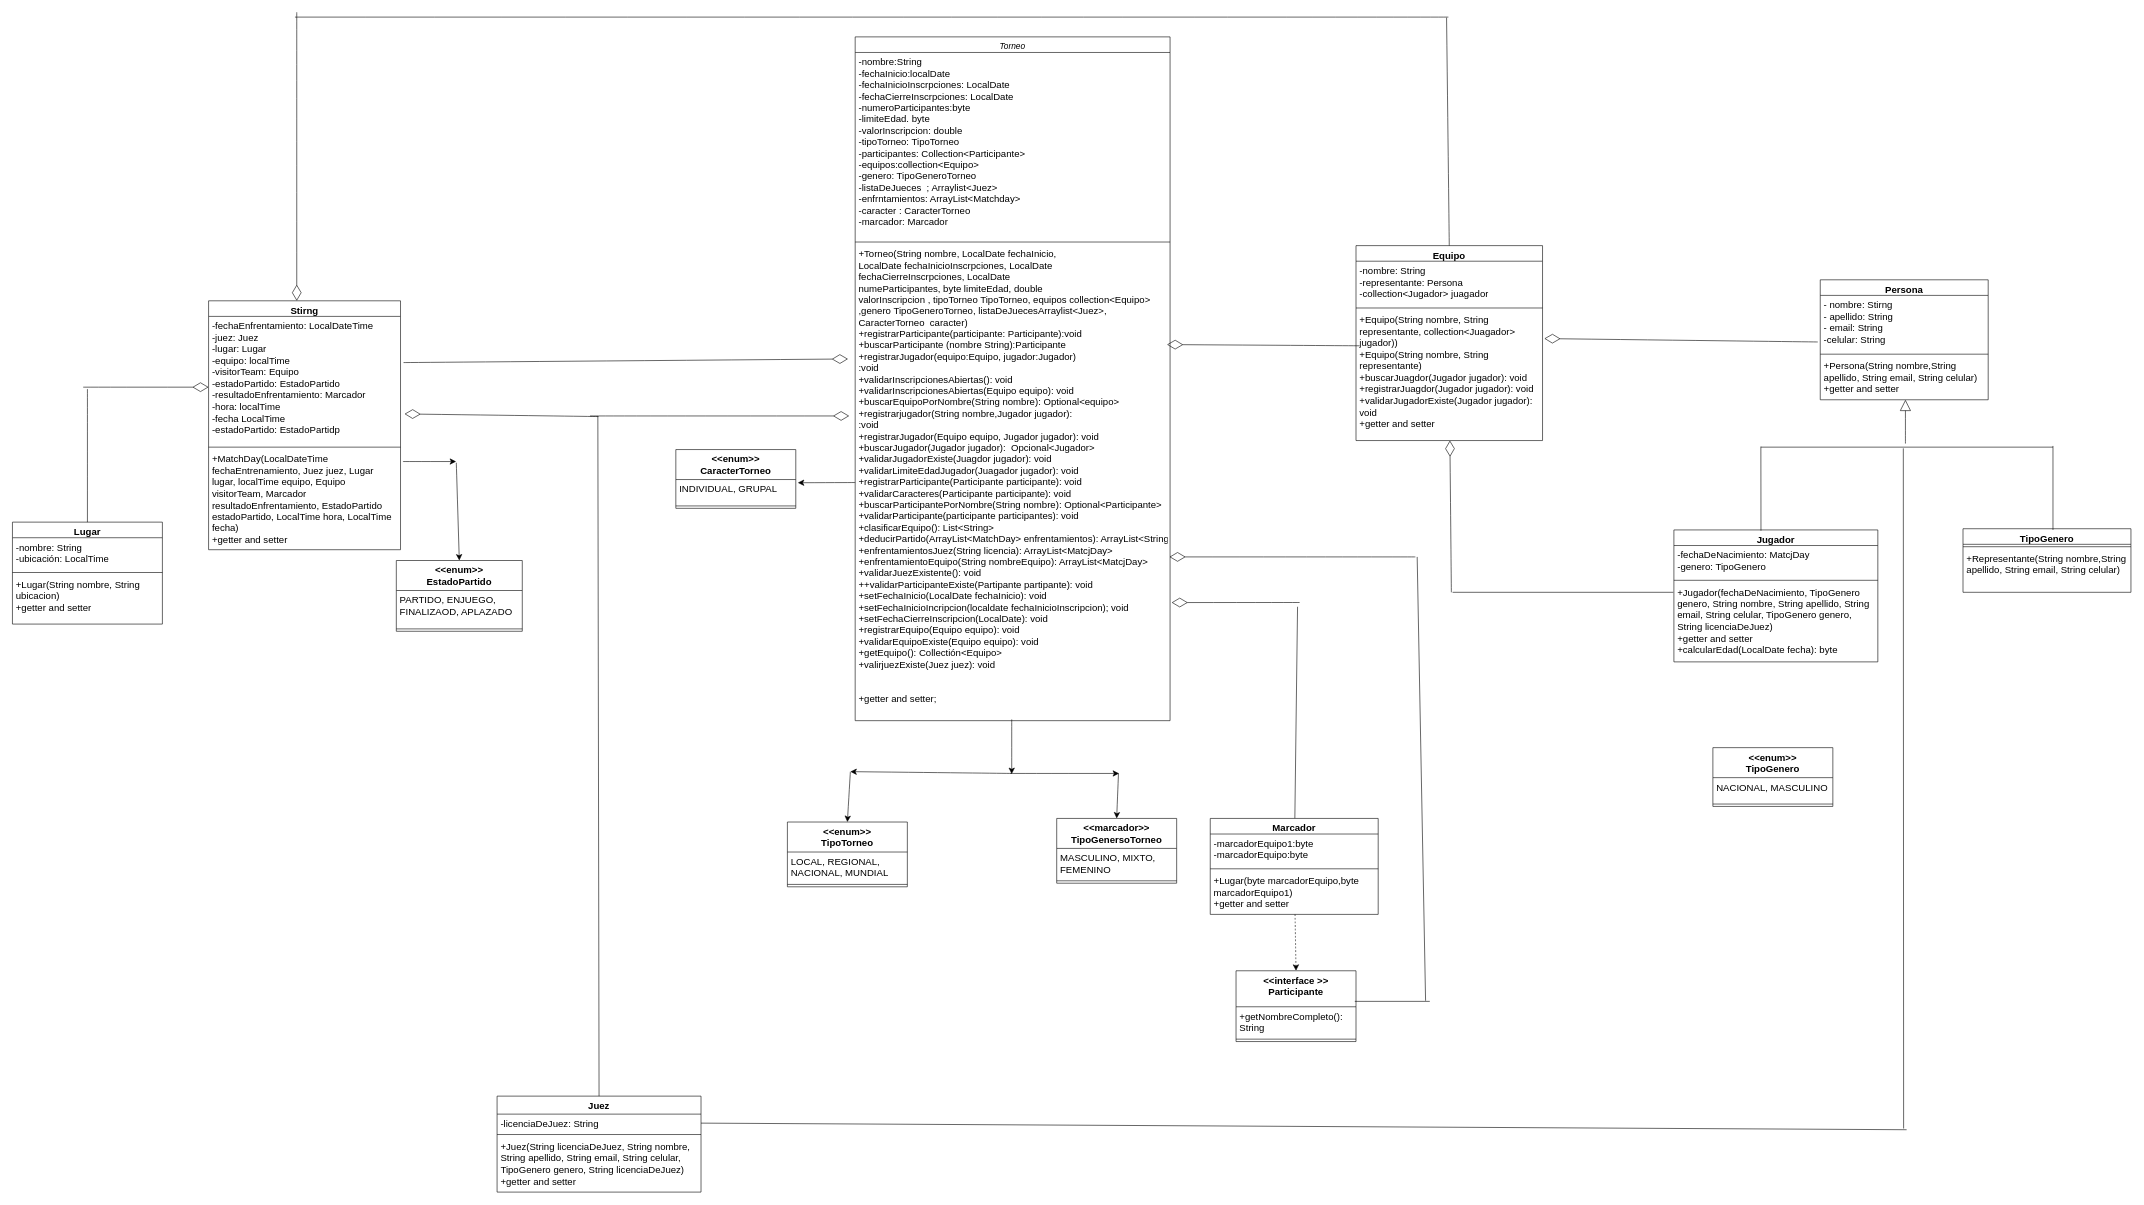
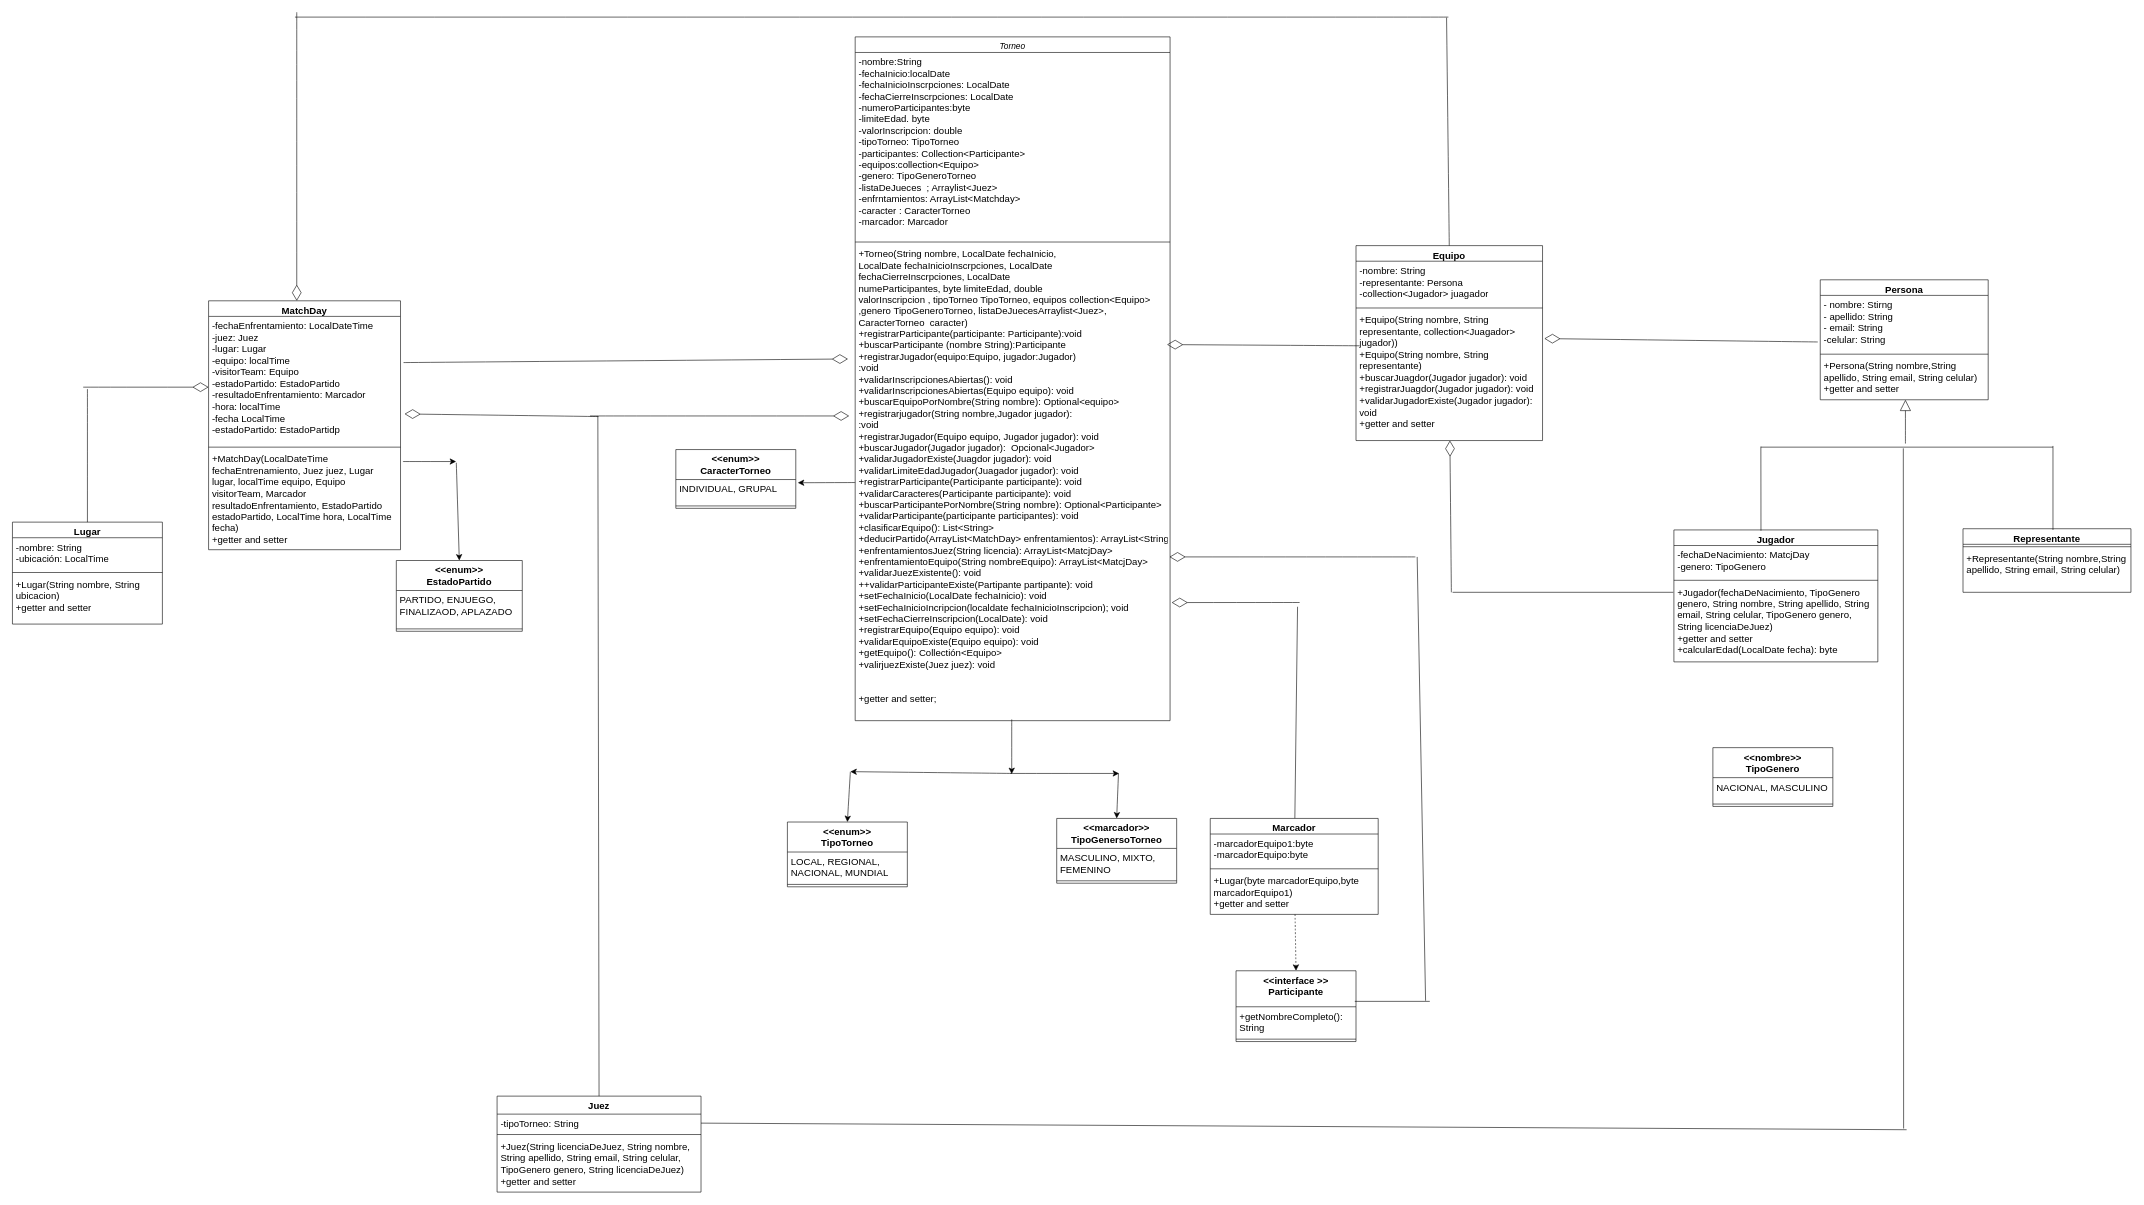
node "Stirng": label "Stirng" -> "MatchDay"
node "TipoGenero": label "TipoGenero" -> "Representante"
node "<<enum>> TipoGenero": label "<<enum>> TipoGenero" -> "<<nombre>> TipoGenero"
node "-licenciaDeJuez: String": label "-licenciaDeJuez: String" -> "-tipoTorneo: String"
